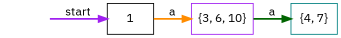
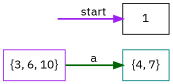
edge "1" -> "{3, 6, 10}": removed, label "a"
